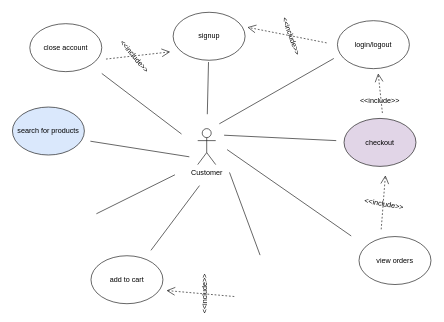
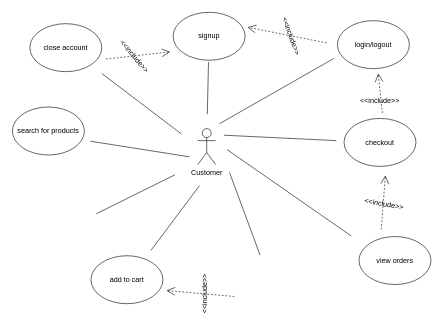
node "search for products": fillcolor #dae8fc -> #ffffff
node "checkout": fillcolor #e1d5e7 -> #ffffff
